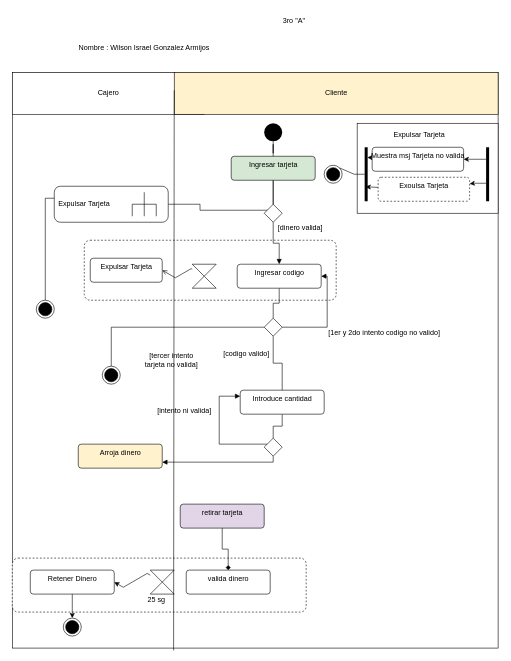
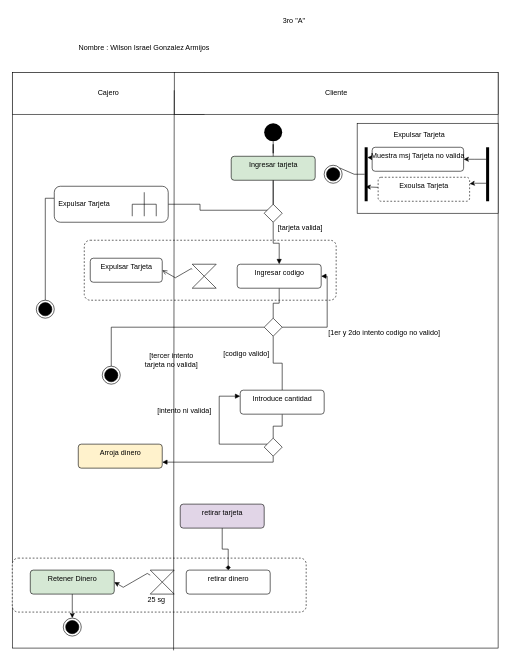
node "Cliente": fillcolor #fff2cc -> #ffffff
node "[dinero valida]": label "[dinero valida]" -> "[tarjeta valida]"
node "valida dinero": label "valida dinero" -> "retirar dinero"
node "Retener Dinero": fillcolor #ffffff -> #d5e8d4
